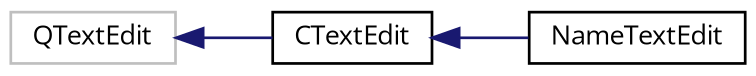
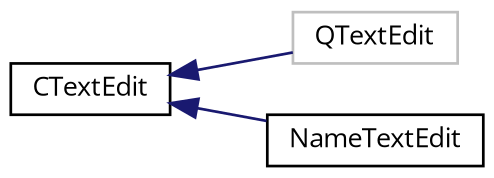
edge "CTextEdit" -> "QTextEdit": reversed
